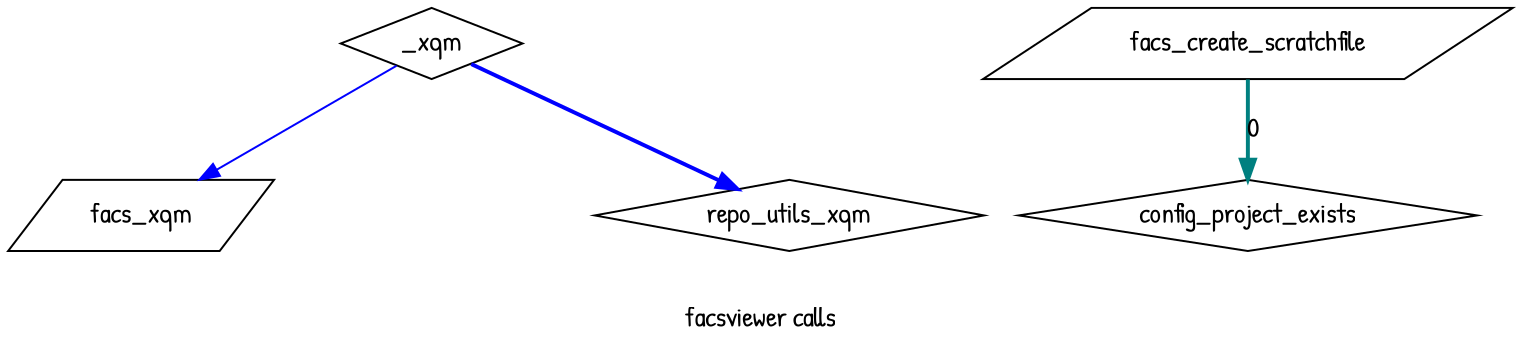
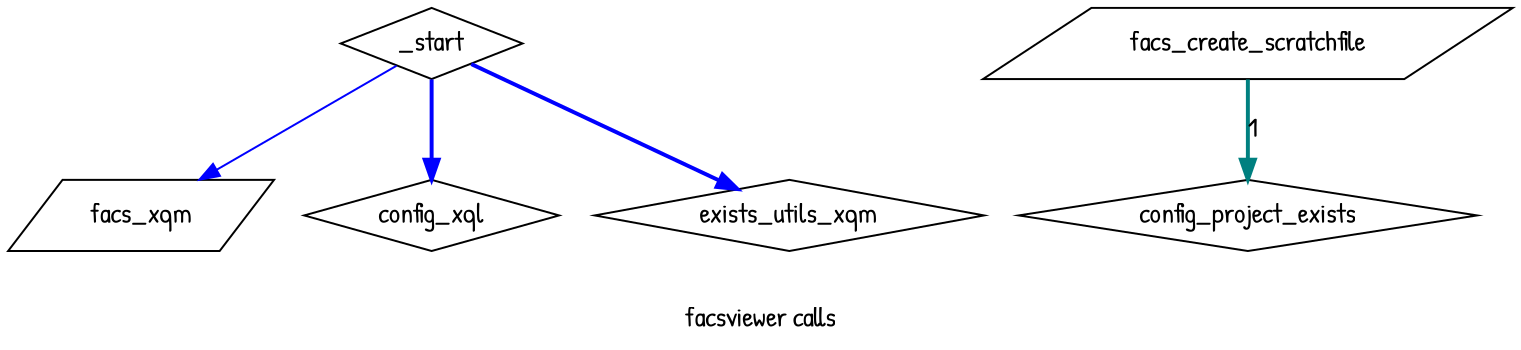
node "_xqm": label "_xqm" -> "_start"
edge "facs_create_scratchfile" -> "config_project_exists": label "0" -> "1"
node "config_xql": added
node "repo_utils_xqm": label "repo_utils_xqm" -> "exists_utils_xqm"
